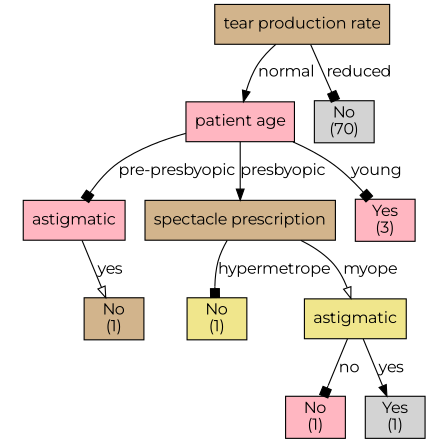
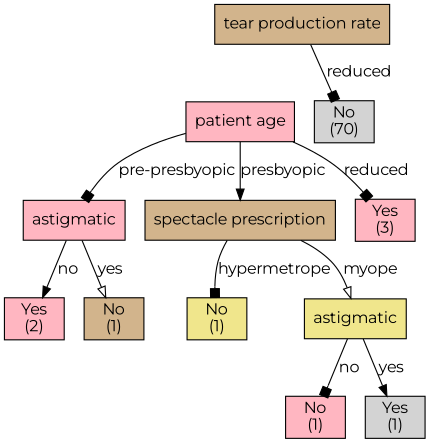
edge "tear production rate" -> "patient age": removed, label "normal"
edge "patient age" -> "Yes (3)": label "young" -> "reduced"
node "Yes (2)": added
